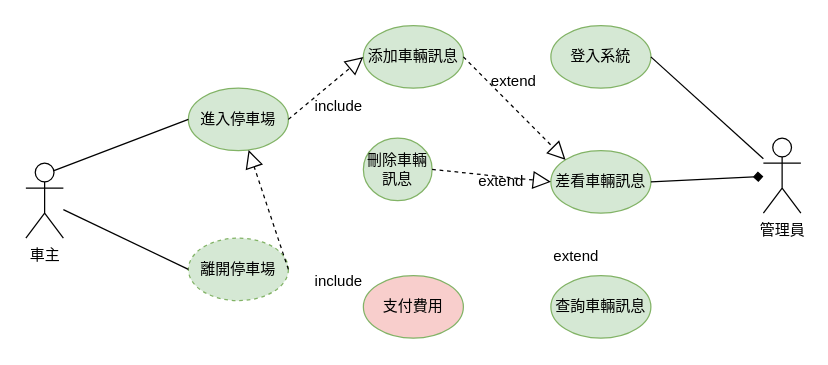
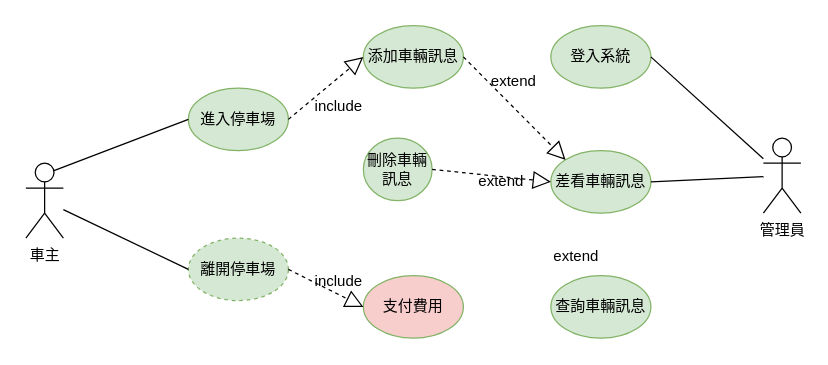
edge "差看車輛訊息" -> "管理員": arrowhead diamond -> none
edge "離開停車場" -> "進入停車場": now "離開停車場" -> "支付費用"
